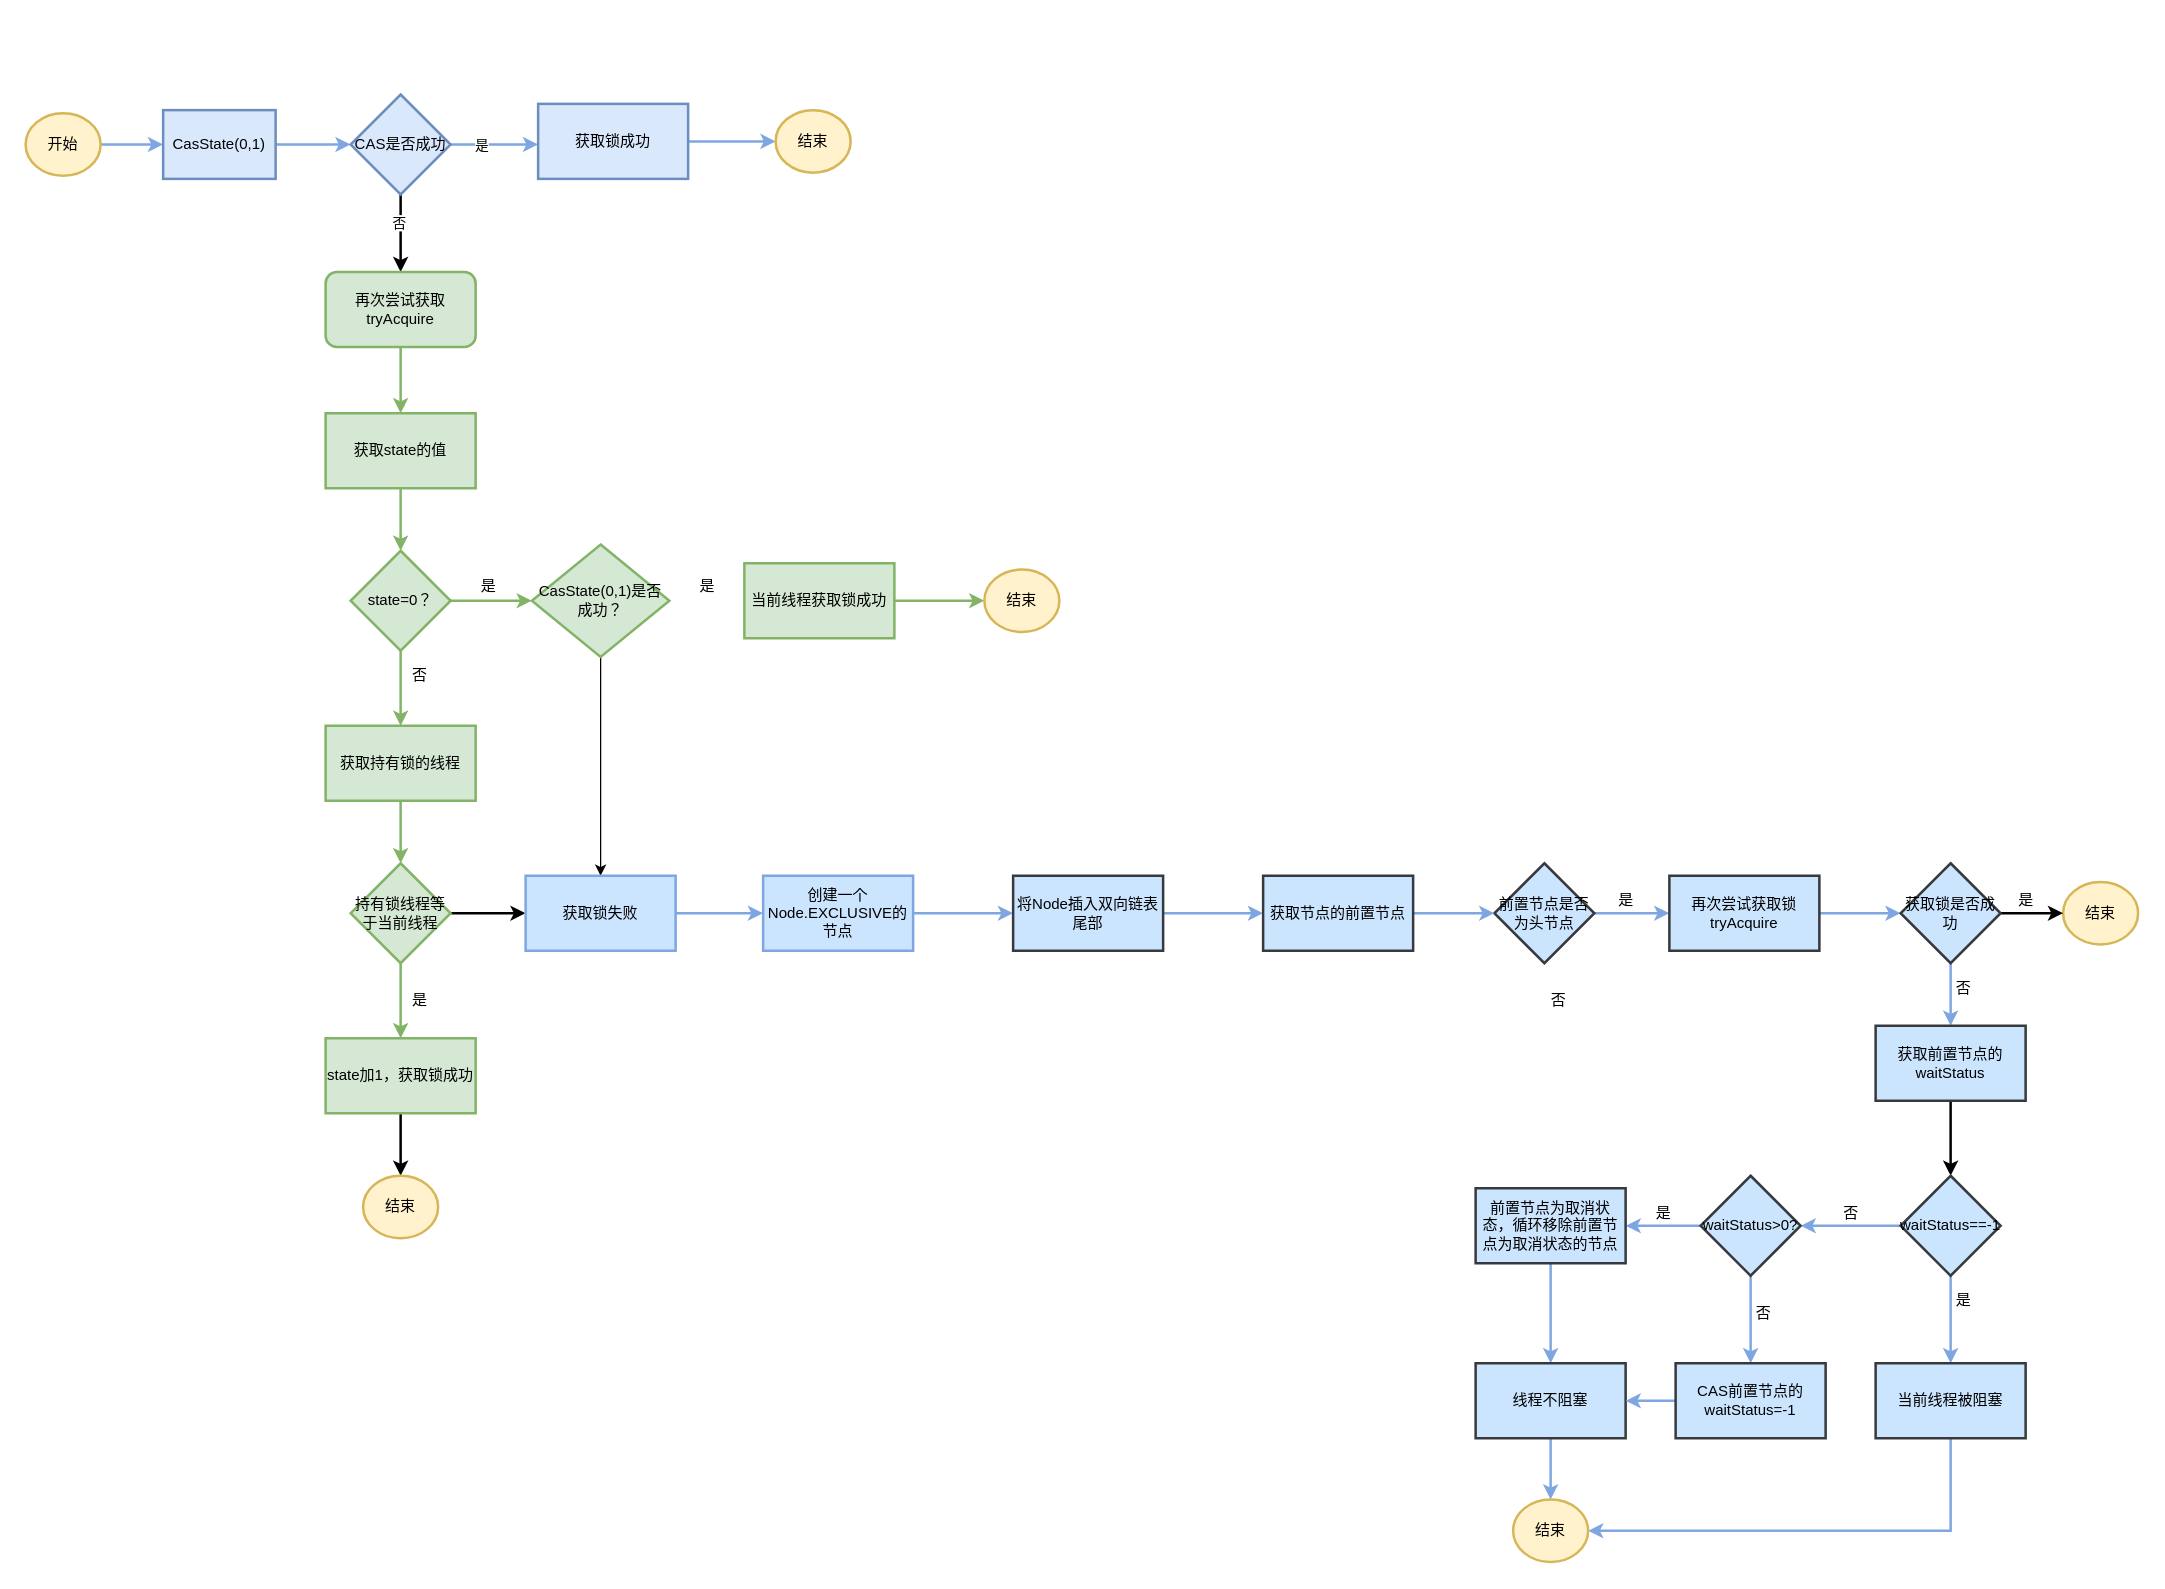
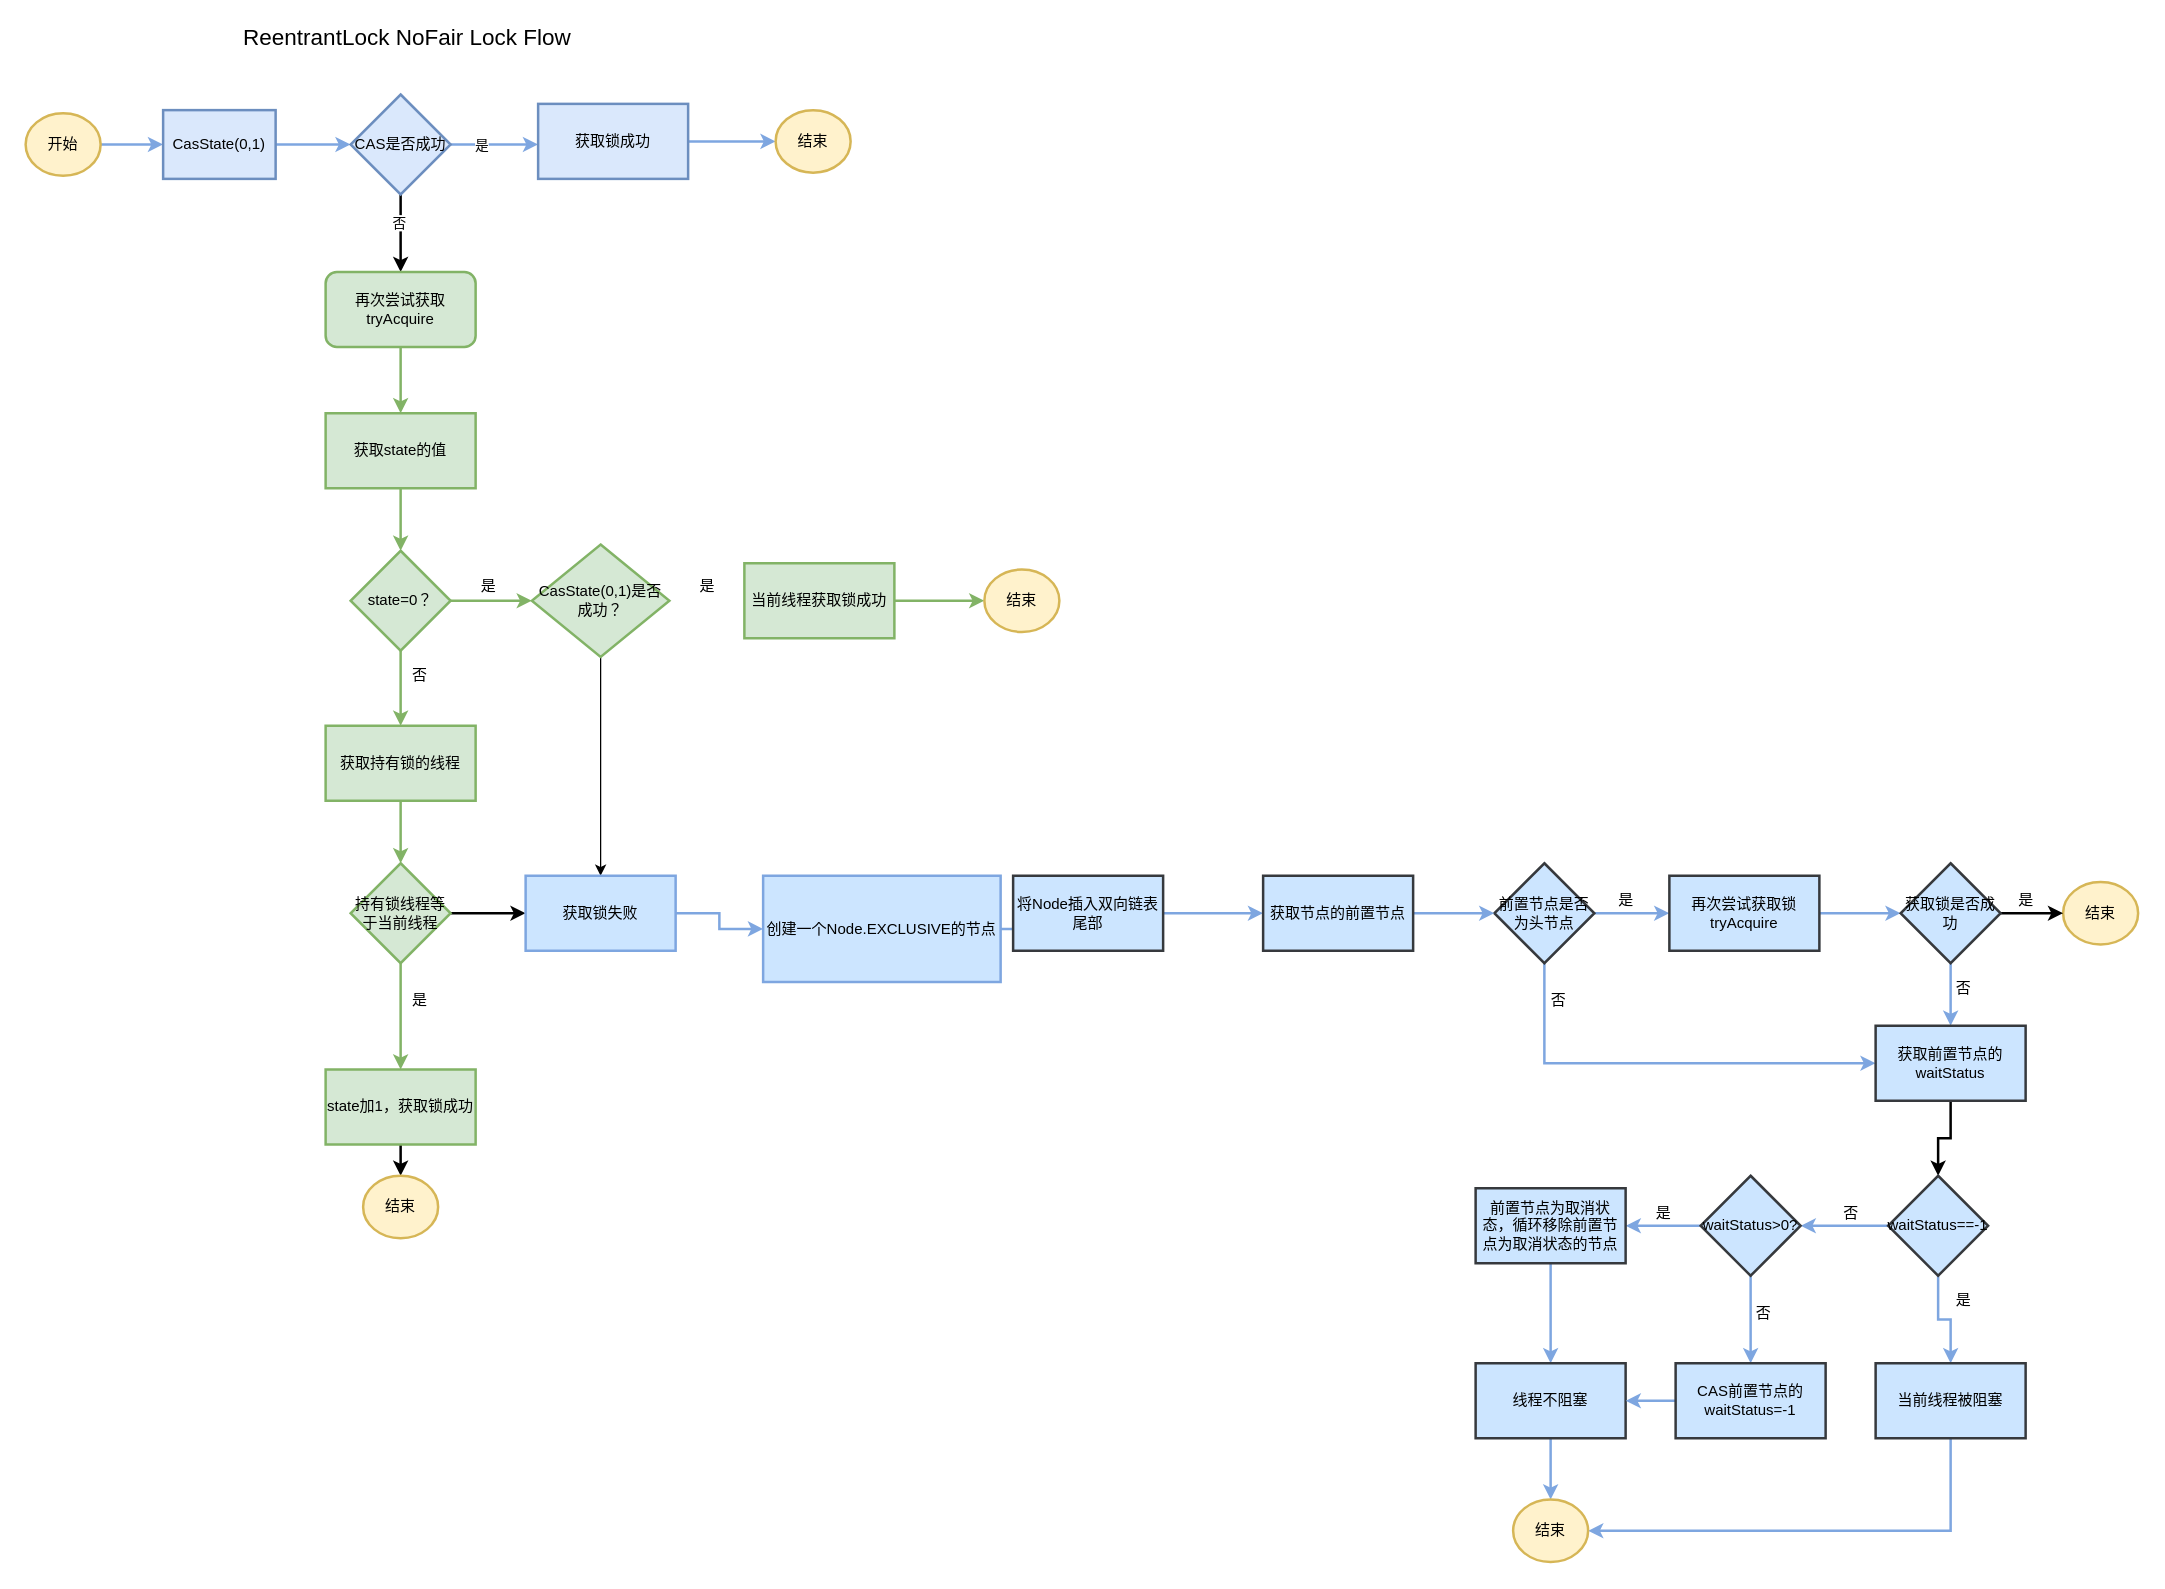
node "ReentrantLock NoFair Lock Flow": added
node "创建一个Node.EXCLUSIVE的节点": size 150x75 -> 238x106
edge "前置节点是否为头节点" -> "获取前置节点的waitStatus": added
node "state加1，获取锁成功": moved (401, 1076) -> (401, 1107)
node "waitStatus==-1": moved (1951, 1226) -> (1938, 1226)
